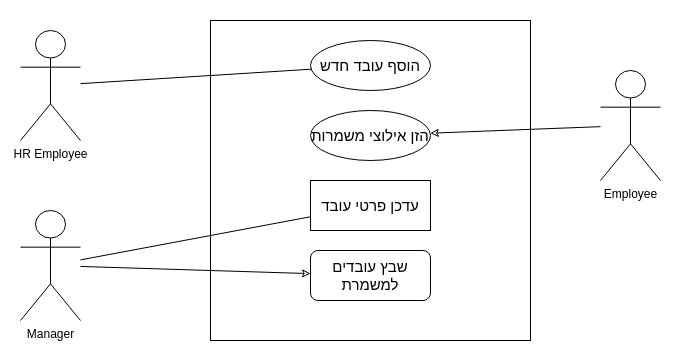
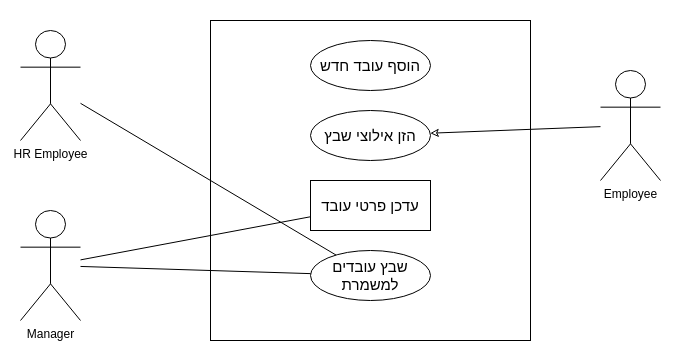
edge "הוסף עובד חדש" -- "HR Employee": now "שבץ עובדים למשמרת" -- "HR Employee"
node "הזן אילוצי משמרות": label "הזן אילוצי משמרות" -> "הזן אילוצי שבץ"
edge "Manager" -> "שבץ עובדים למשמרת": arrowhead classic -> none
node "שבץ עובדים למשמרת": shape rounded rectangle -> ellipse
